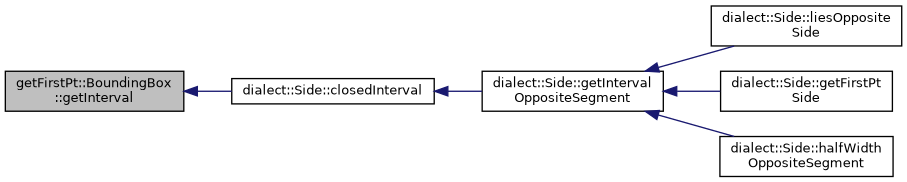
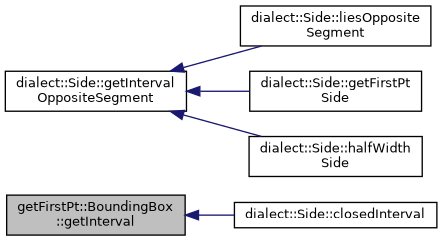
node "dialect::Side::liesOpposite Side": label "dialect::Side::liesOpposite Side" -> "dialect::Side::liesOpposite Segment"
edge "dialect::Side::getInterval OppositeSegment" -> "dialect::Side::closedInterval": removed
node "dialect::Side::halfWidth OppositeSegment": label "dialect::Side::halfWidth OppositeSegment" -> "dialect::Side::halfWidth Side"
